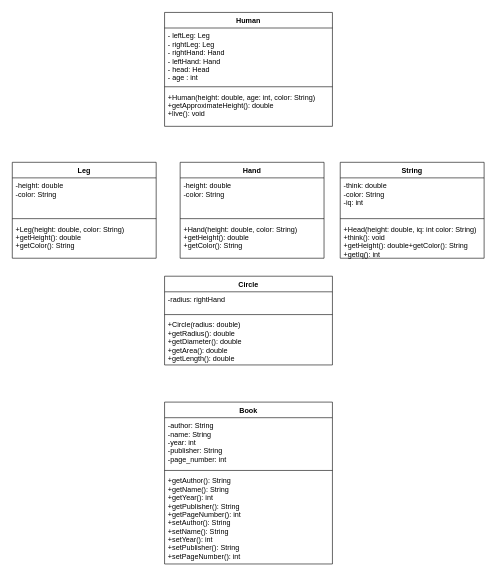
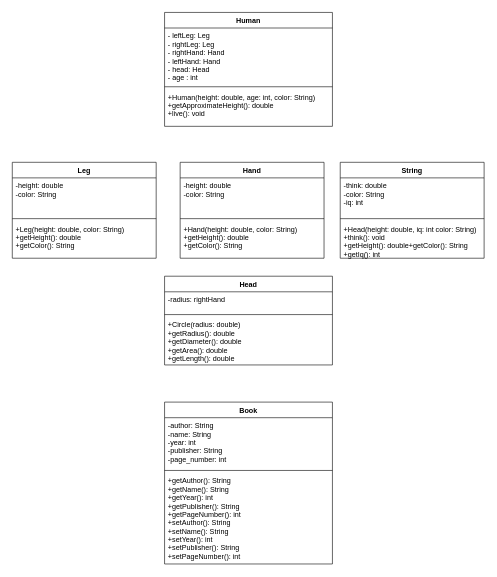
node "Circle": label "Circle" -> "Head"
